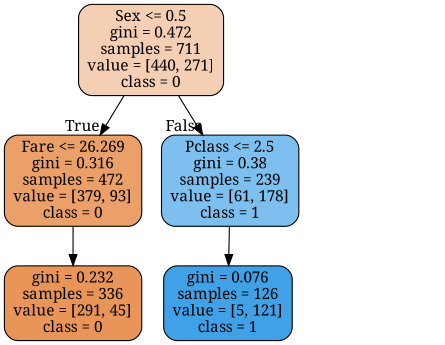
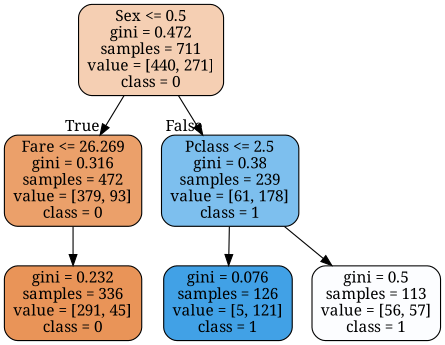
node "gini = 0.5 samples = 113 value = [56, 57] class = 1": added
